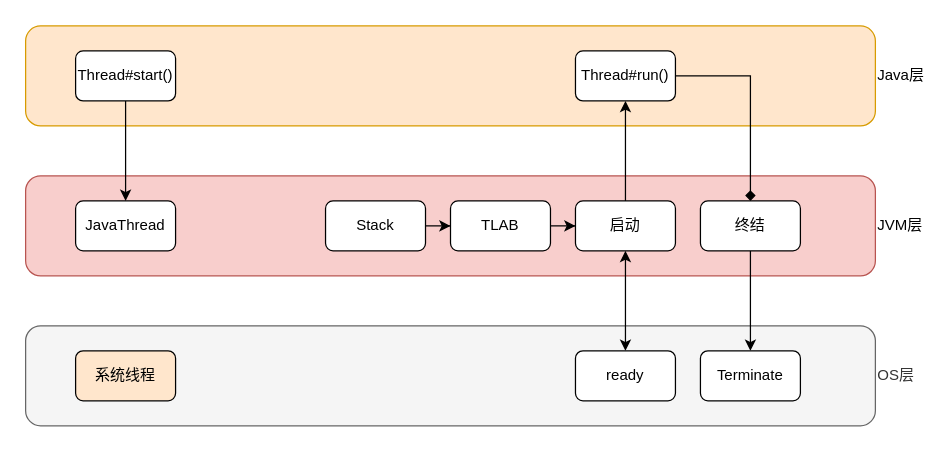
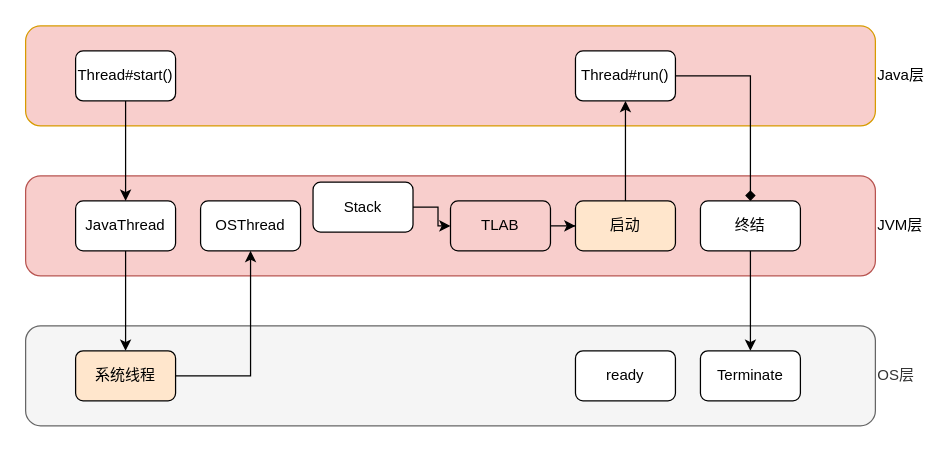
node "Java层": fillcolor #ffe6cc -> #f8cecc
node "OSThread": added
node "Stack": moved (376, 226) -> (363, 207)
node "TLAB": fillcolor #ffffff -> #f8cecc
node "启动": fillcolor #ffffff -> #ffe6cc
edge "JavaThread" -> "系统线程": added
edge "启动" -- "ready": removed
edge "系统线程" -> "OSThread": added
